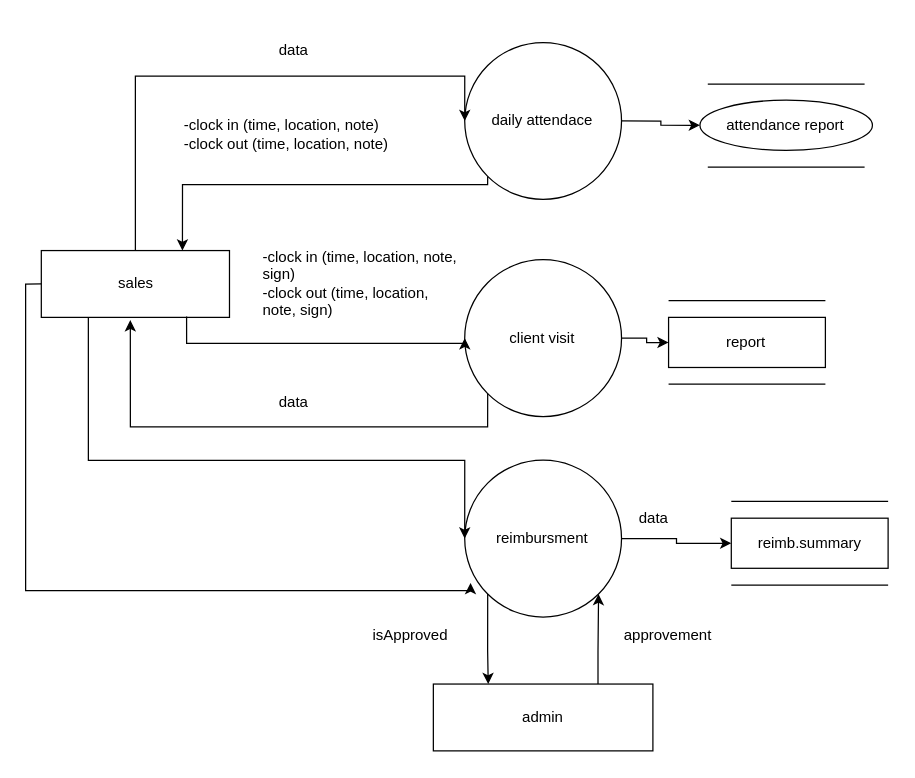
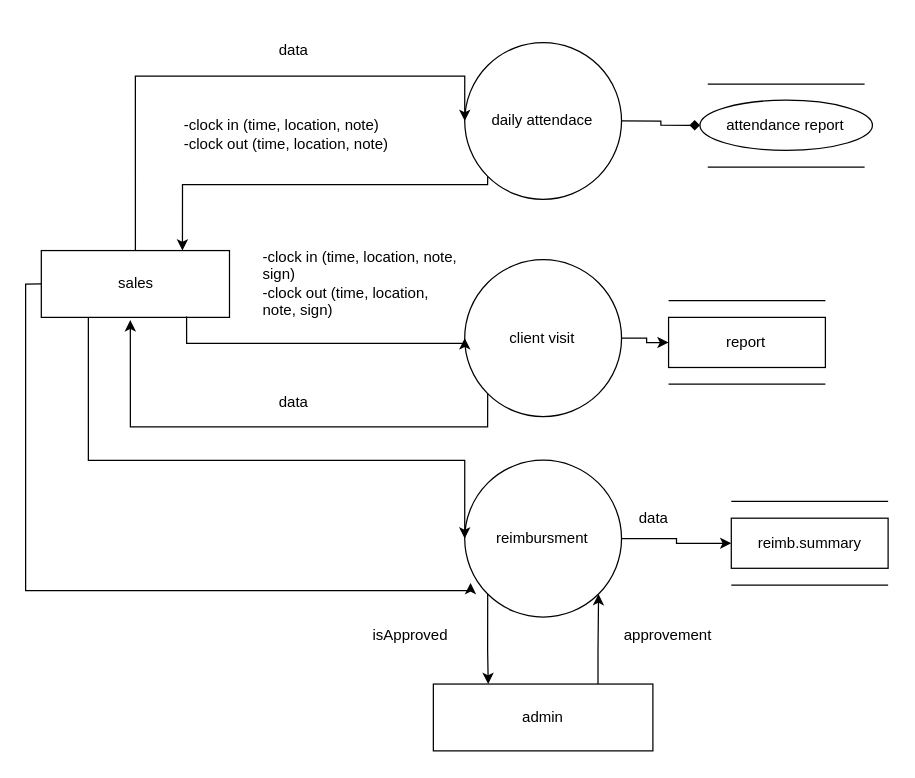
edge "daily attendace" -> "attendance report": arrowhead classic -> diamond
